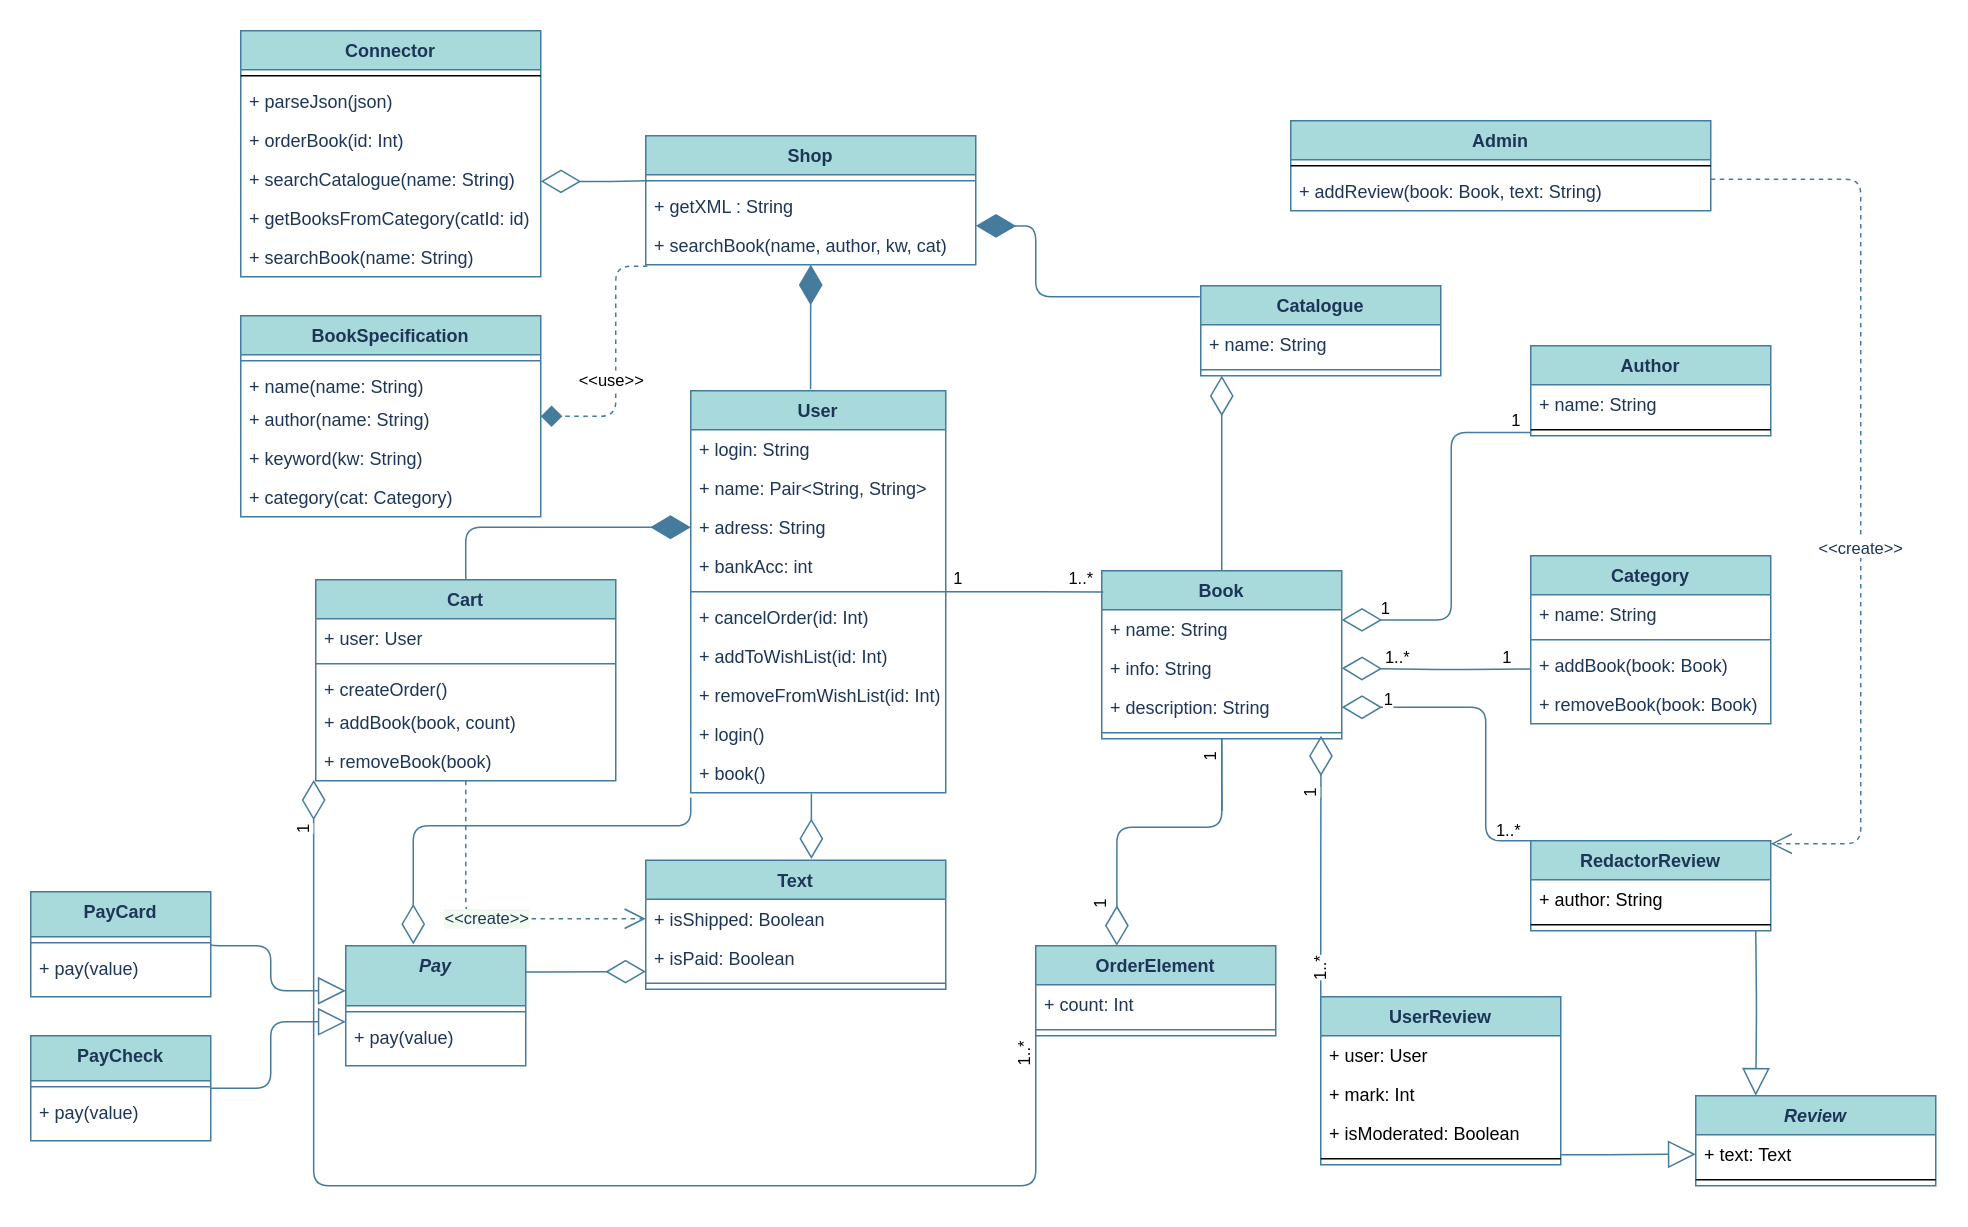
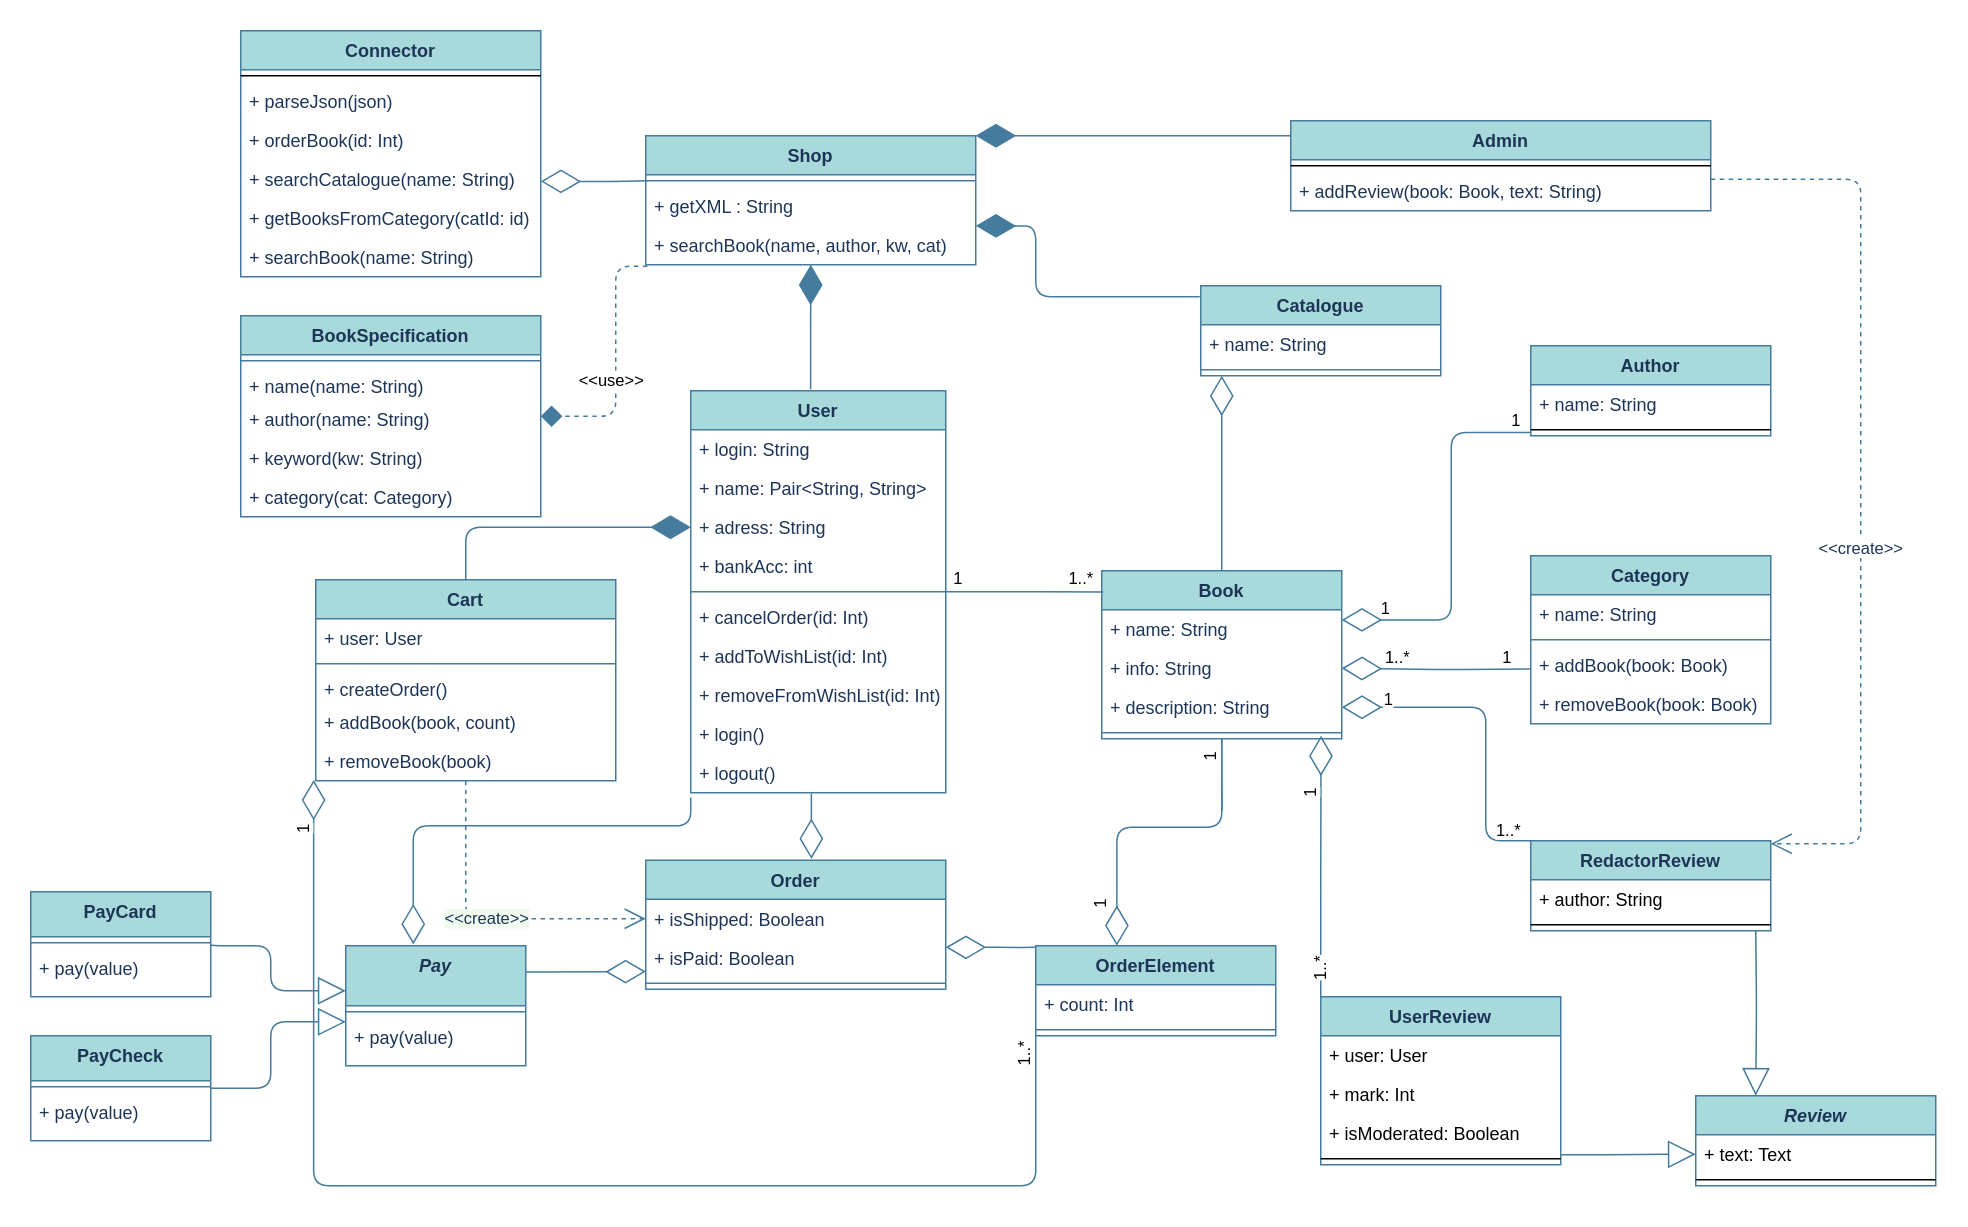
edge "Admin" -> "Shop": added
node "+ book()": label "+ book()" -> "+ logout()"
node "Text": label "Text" -> "Order"
edge "OrderElement" -> "+ isPaid: Boolean": added
